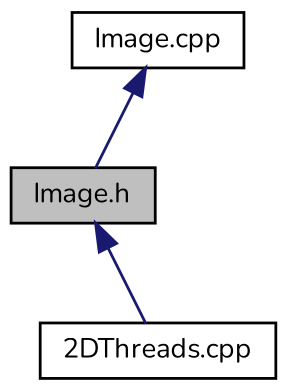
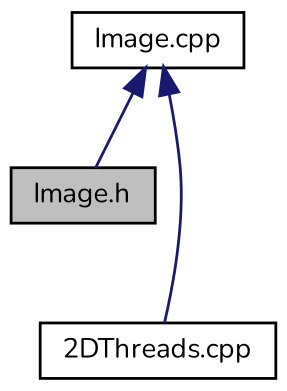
edge "2DThreads.cpp" -> "Image.h": now "2DThreads.cpp" -> "Image.cpp"
